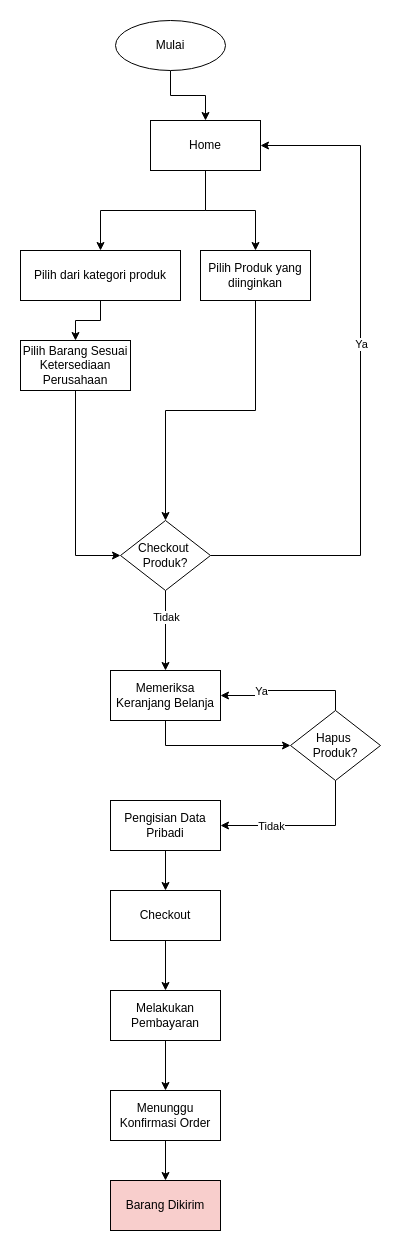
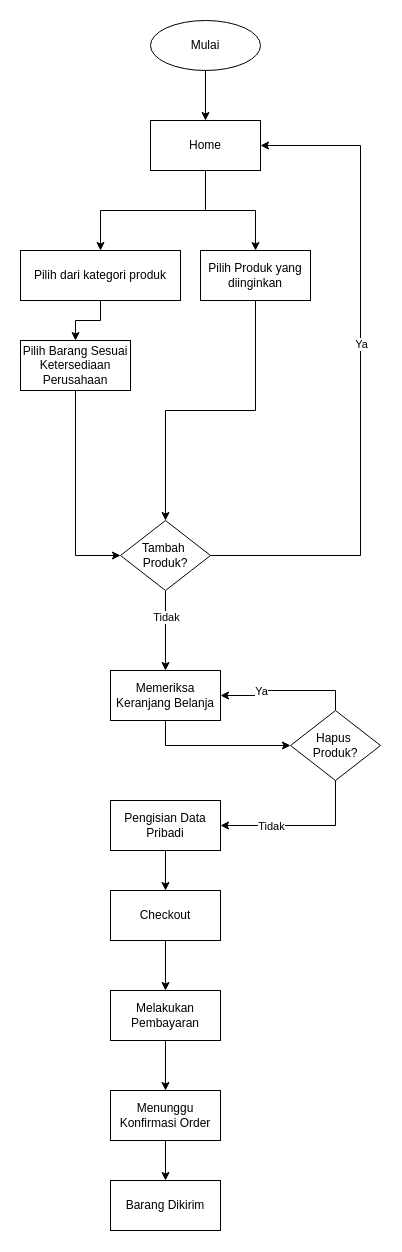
node "Mulai": moved (171, 46) -> (206, 46)
node "Checkout Produk?": label "Checkout Produk?" -> "Tambah Produk?"
node "Barang Dikirim": fillcolor #f8cecc -> #ffffff
